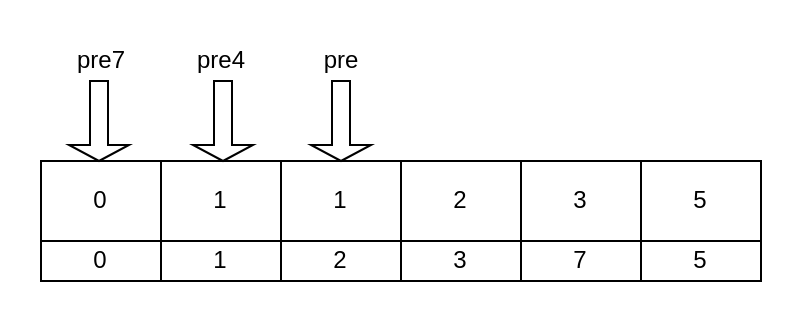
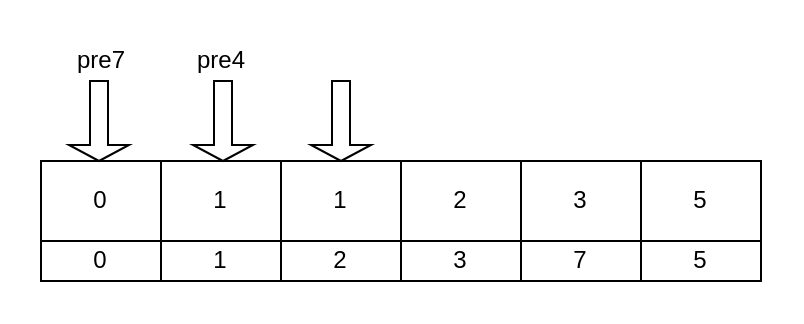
node "pre": removed
